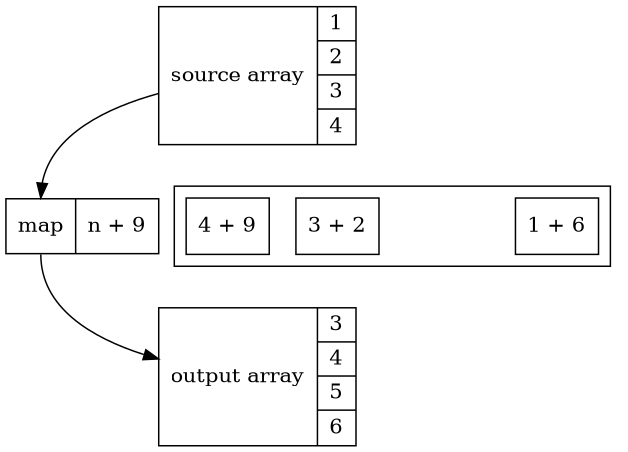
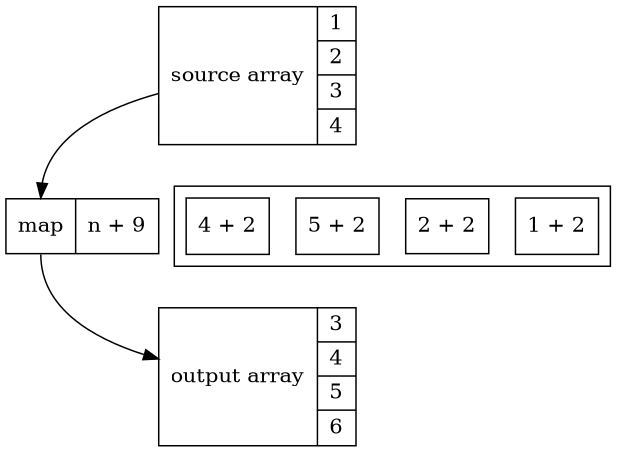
node "4 + 9": label "4 + 9" -> "4 + 2"
node "3 + 2": label "3 + 2" -> "5 + 2"
node "2 + 2": added
node "1 + 6": label "1 + 6" -> "1 + 2"
